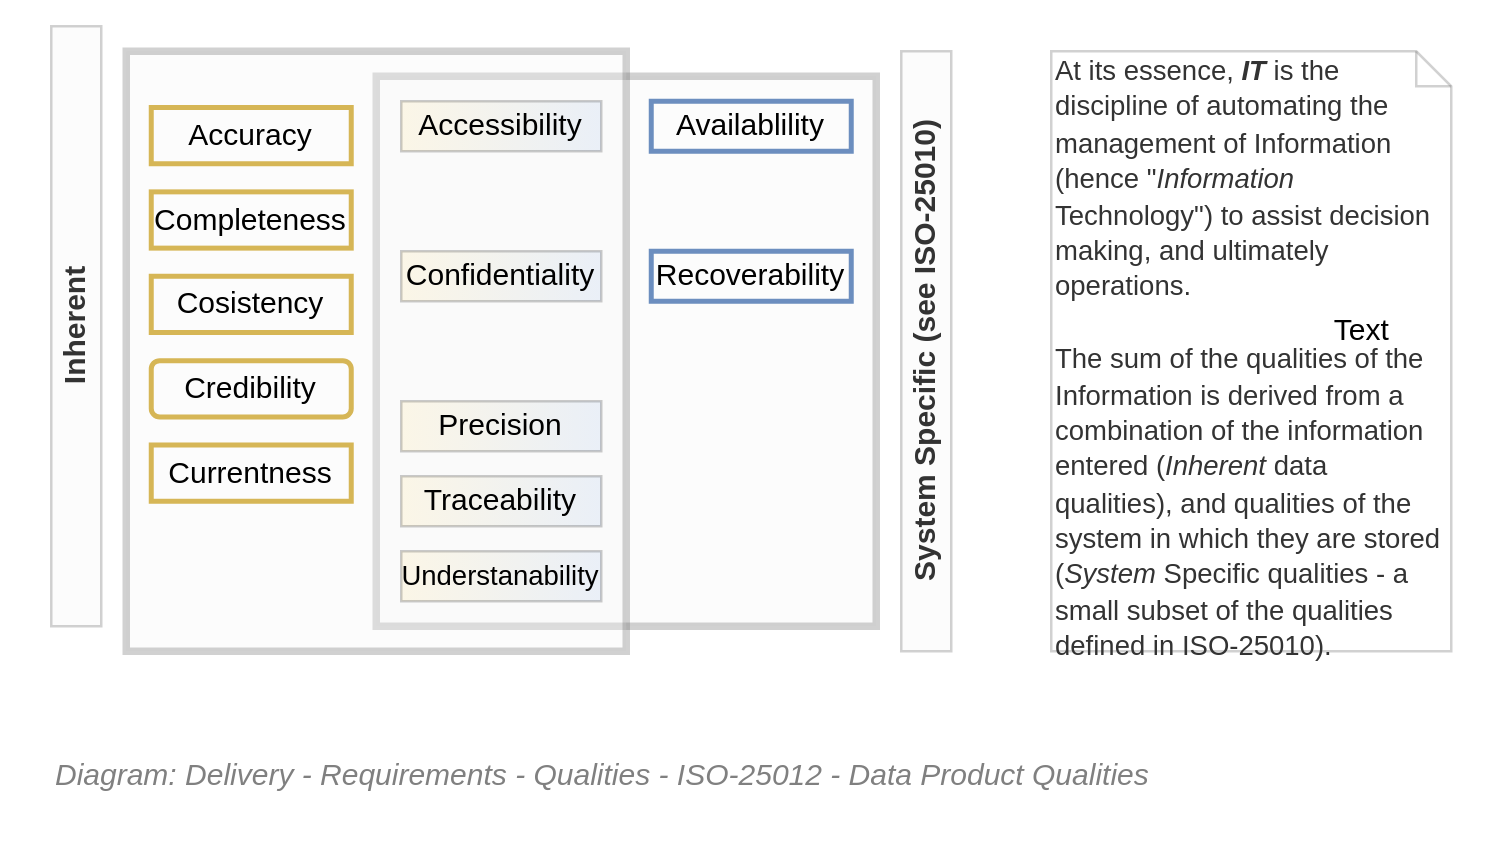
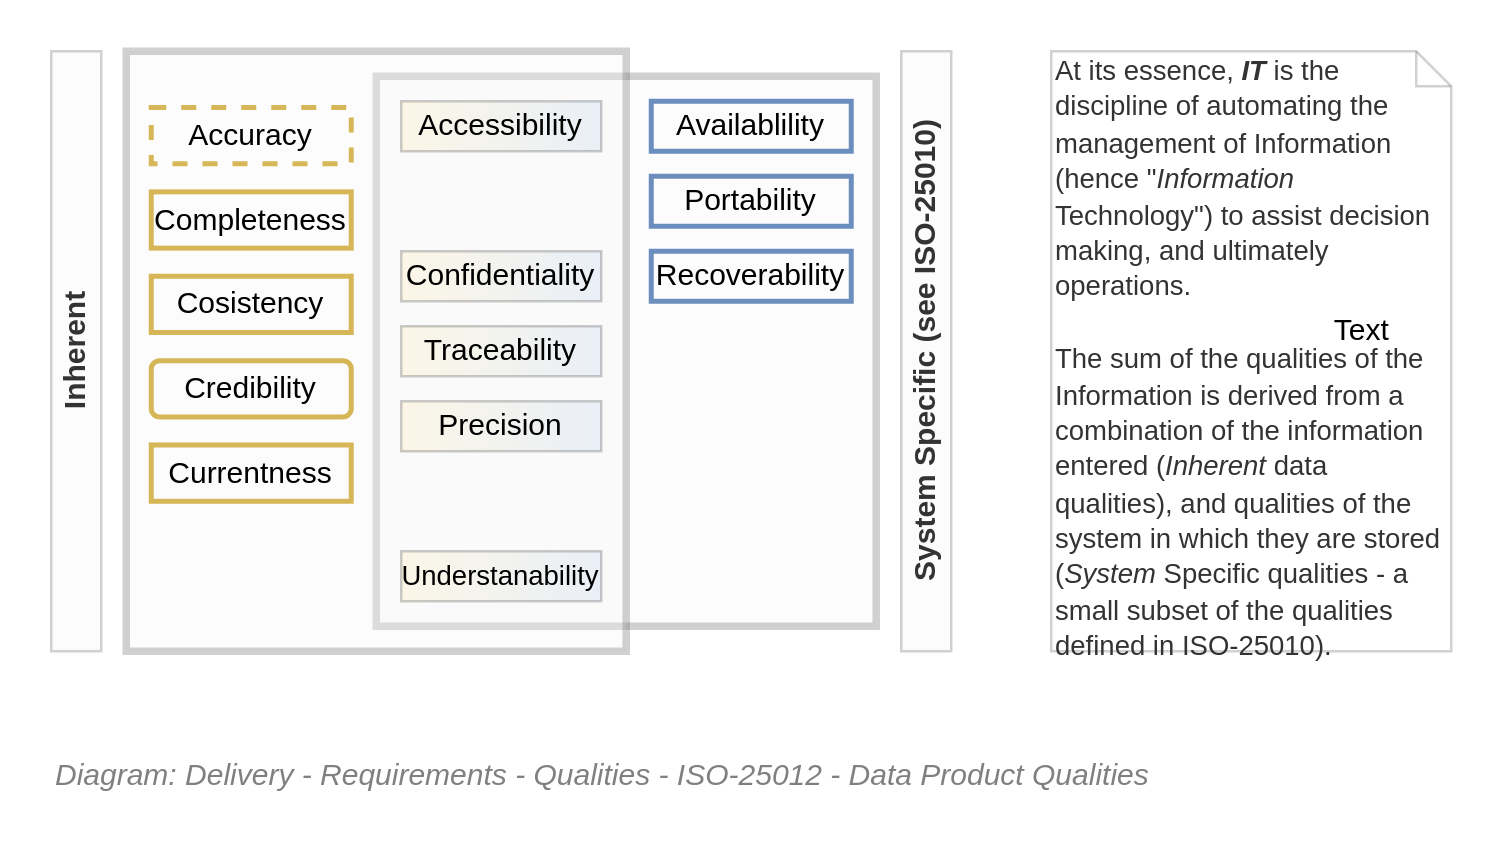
node "Accuracy": style solid -> dashed
node "Portability": added
node "Inherent": moved (76, 326) -> (76, 351)
node "Traceability": moved (501, 501) -> (501, 351)
